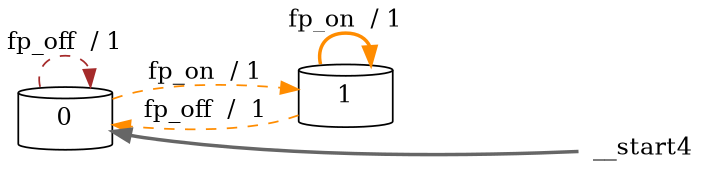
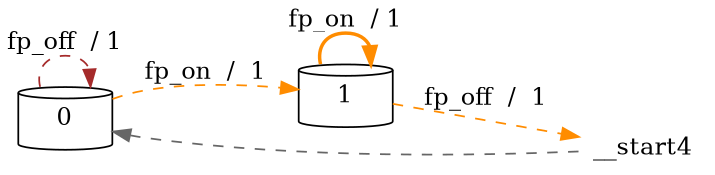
edge "0" -> "1": label "fp_on  / 1" -> "fp_on  /  1"
edge "1" -> "0": now "1" -> "__start4"
edge "__start4" -> "0": style bold -> dashed
